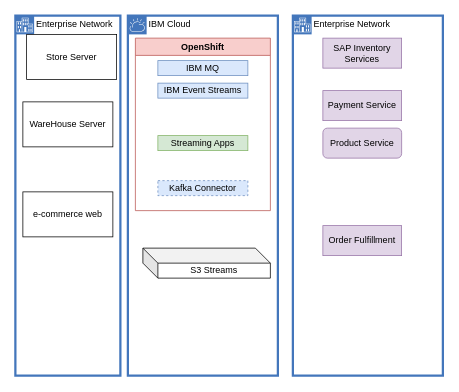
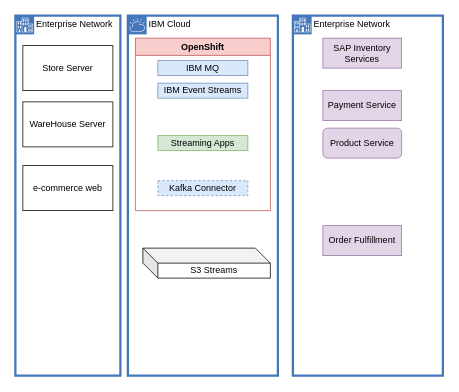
node "Store Server": moved (72, 57) -> (68, 68)
node "e-commerce web": moved (68, 214) -> (68, 188)
